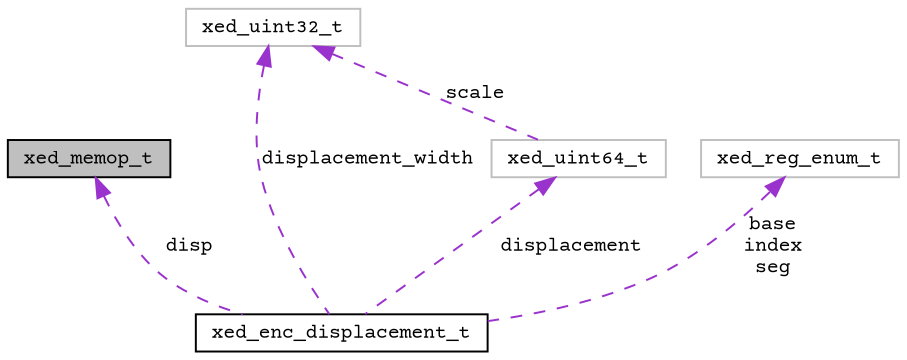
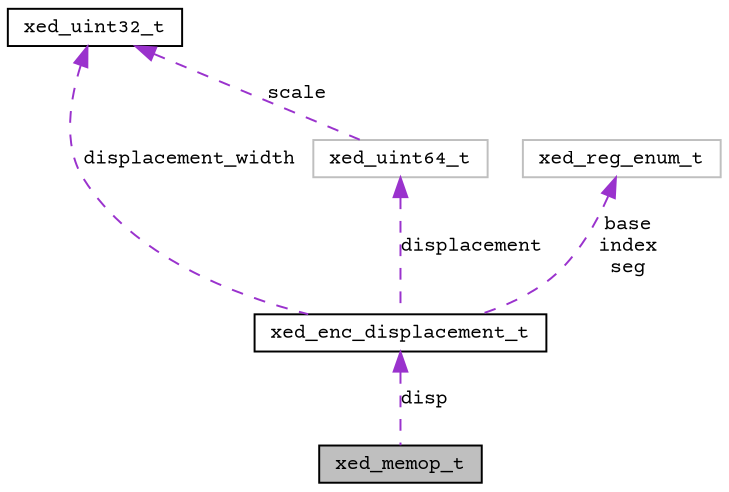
node "xed_uint32_t": color grey75 -> black
edge "xed_enc_displacement_t" -> "xed_memop_t": reversed
